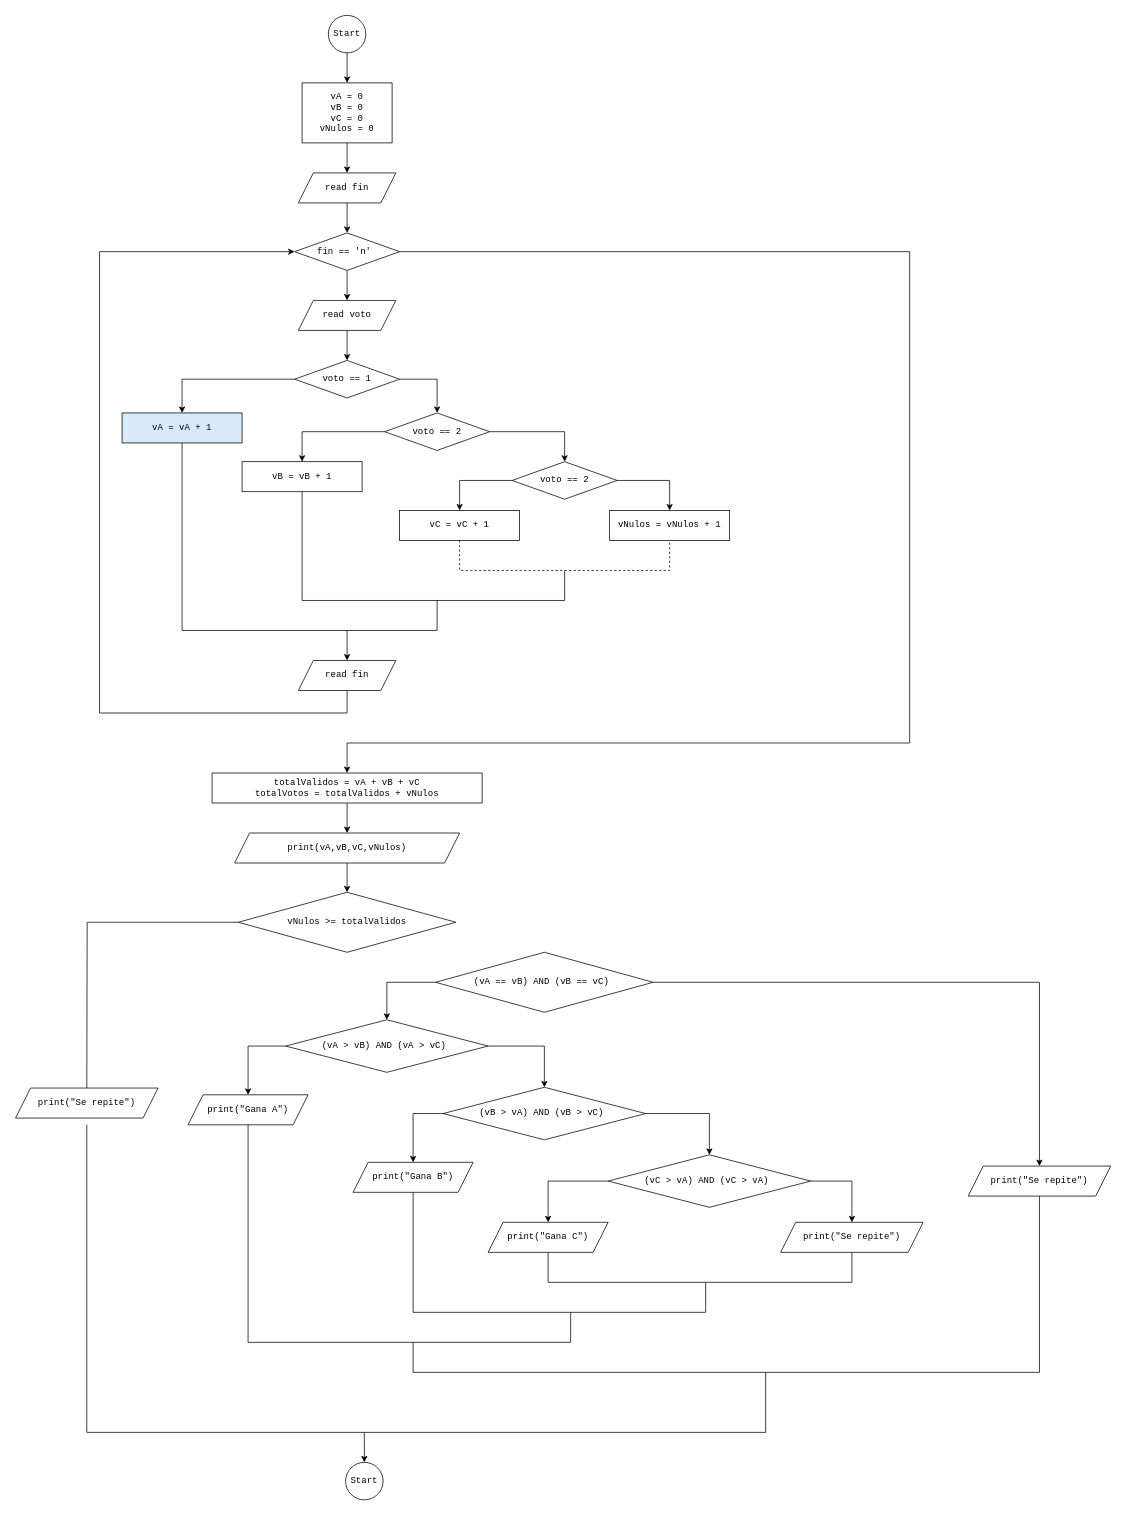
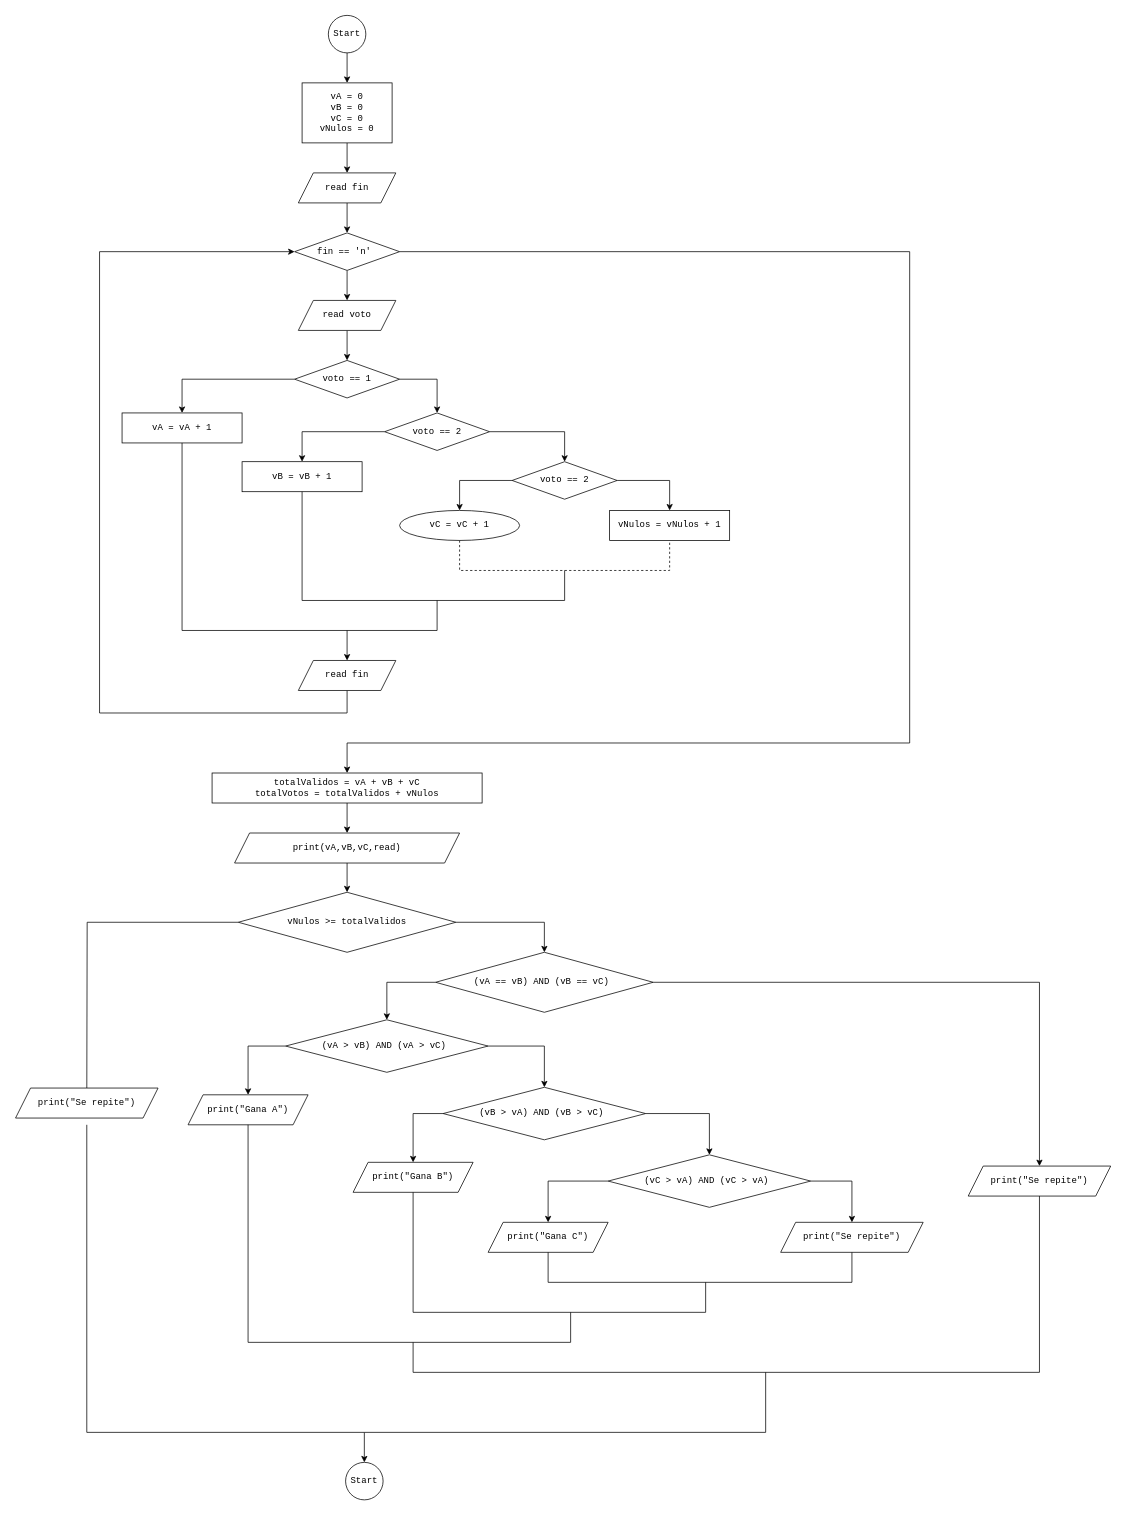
node "vA = vA + 1": fillcolor #dae8fc -> #ffffff
node "vC = vC + 1": shape rectangle -> ellipse
node "print(vA,vB,vC,vNulos)": label "print(vA,vB,vC,vNulos)" -> "print(vA,vB,vC,read)"
edge "vNulos >= totalValidos" -> "(vA == vB) AND (vB == vC)": added
